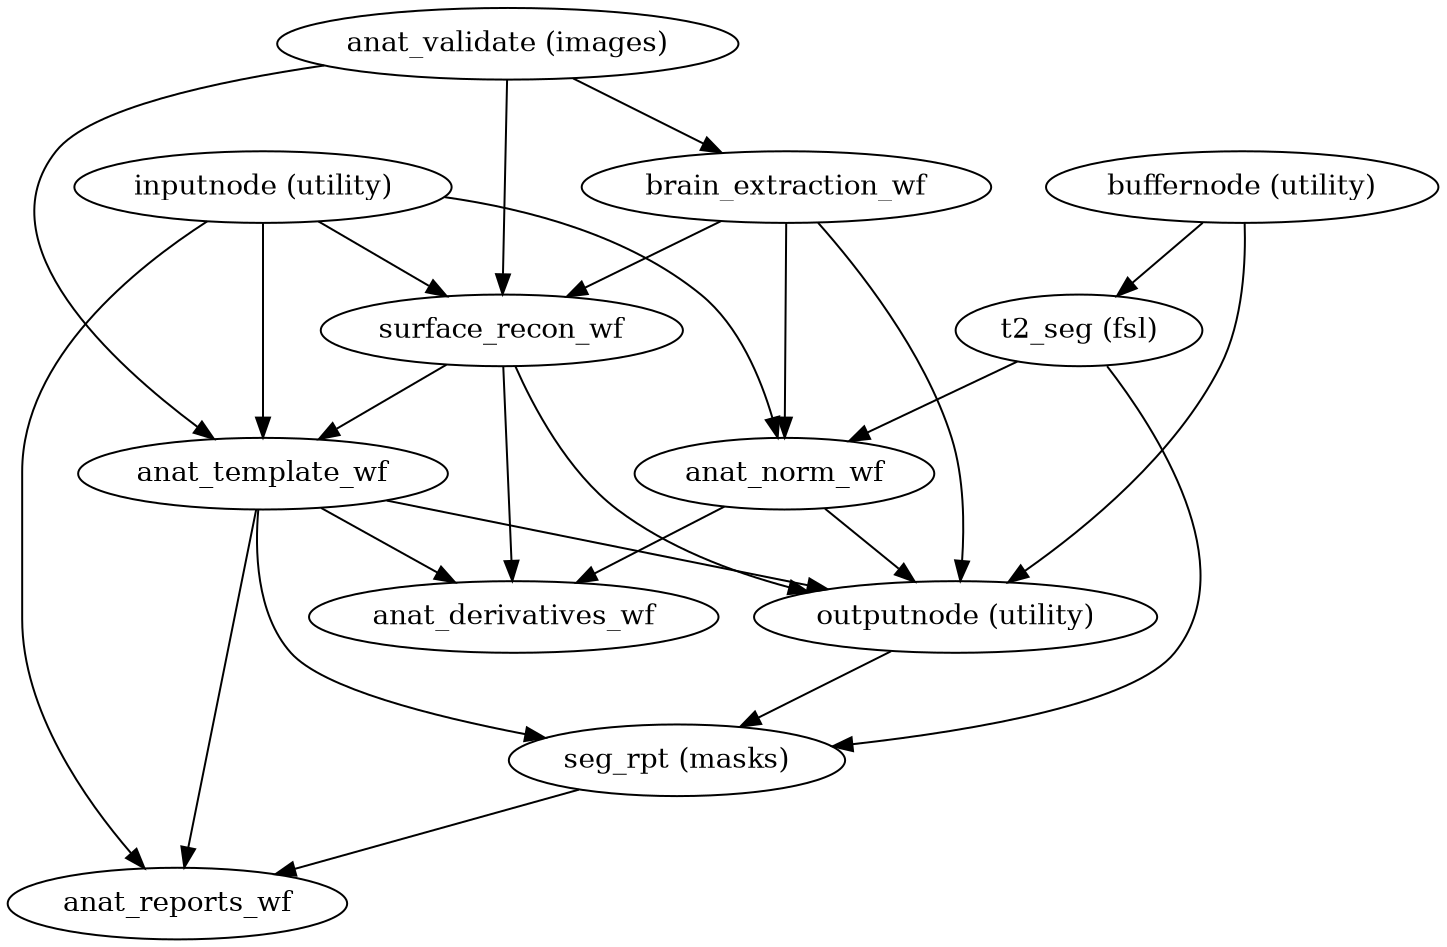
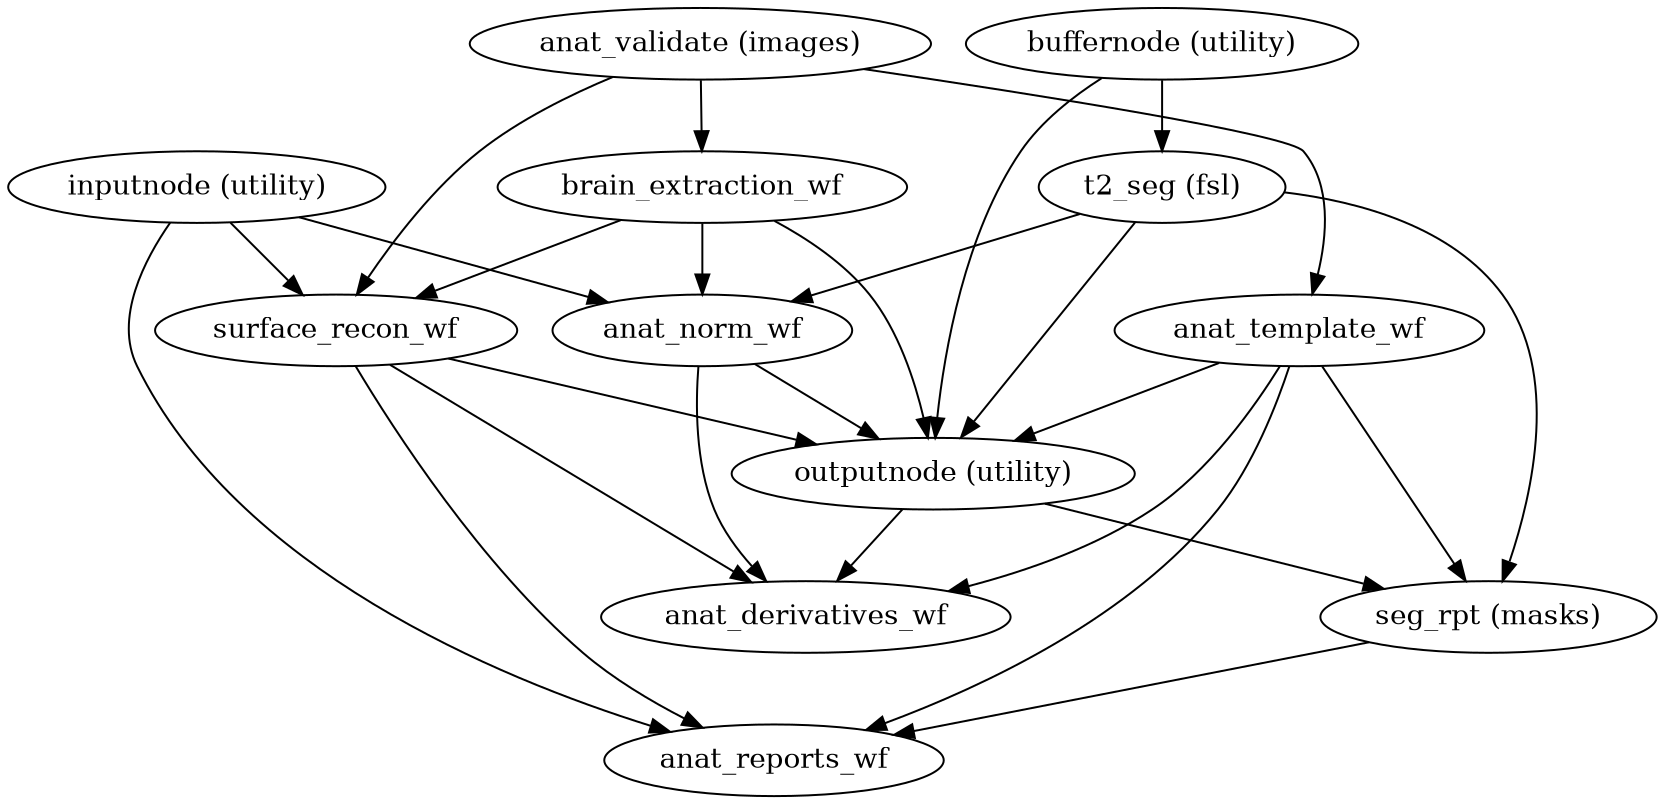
edge "inputnode (utility)" -> "anat_template_wf": removed
edge "t2_seg (fsl)" -> "outputnode (utility)": added
edge "surface_recon_wf" -> "anat_template_wf": now "surface_recon_wf" -> "anat_reports_wf"
edge "outputnode (utility)" -> "anat_derivatives_wf": added
